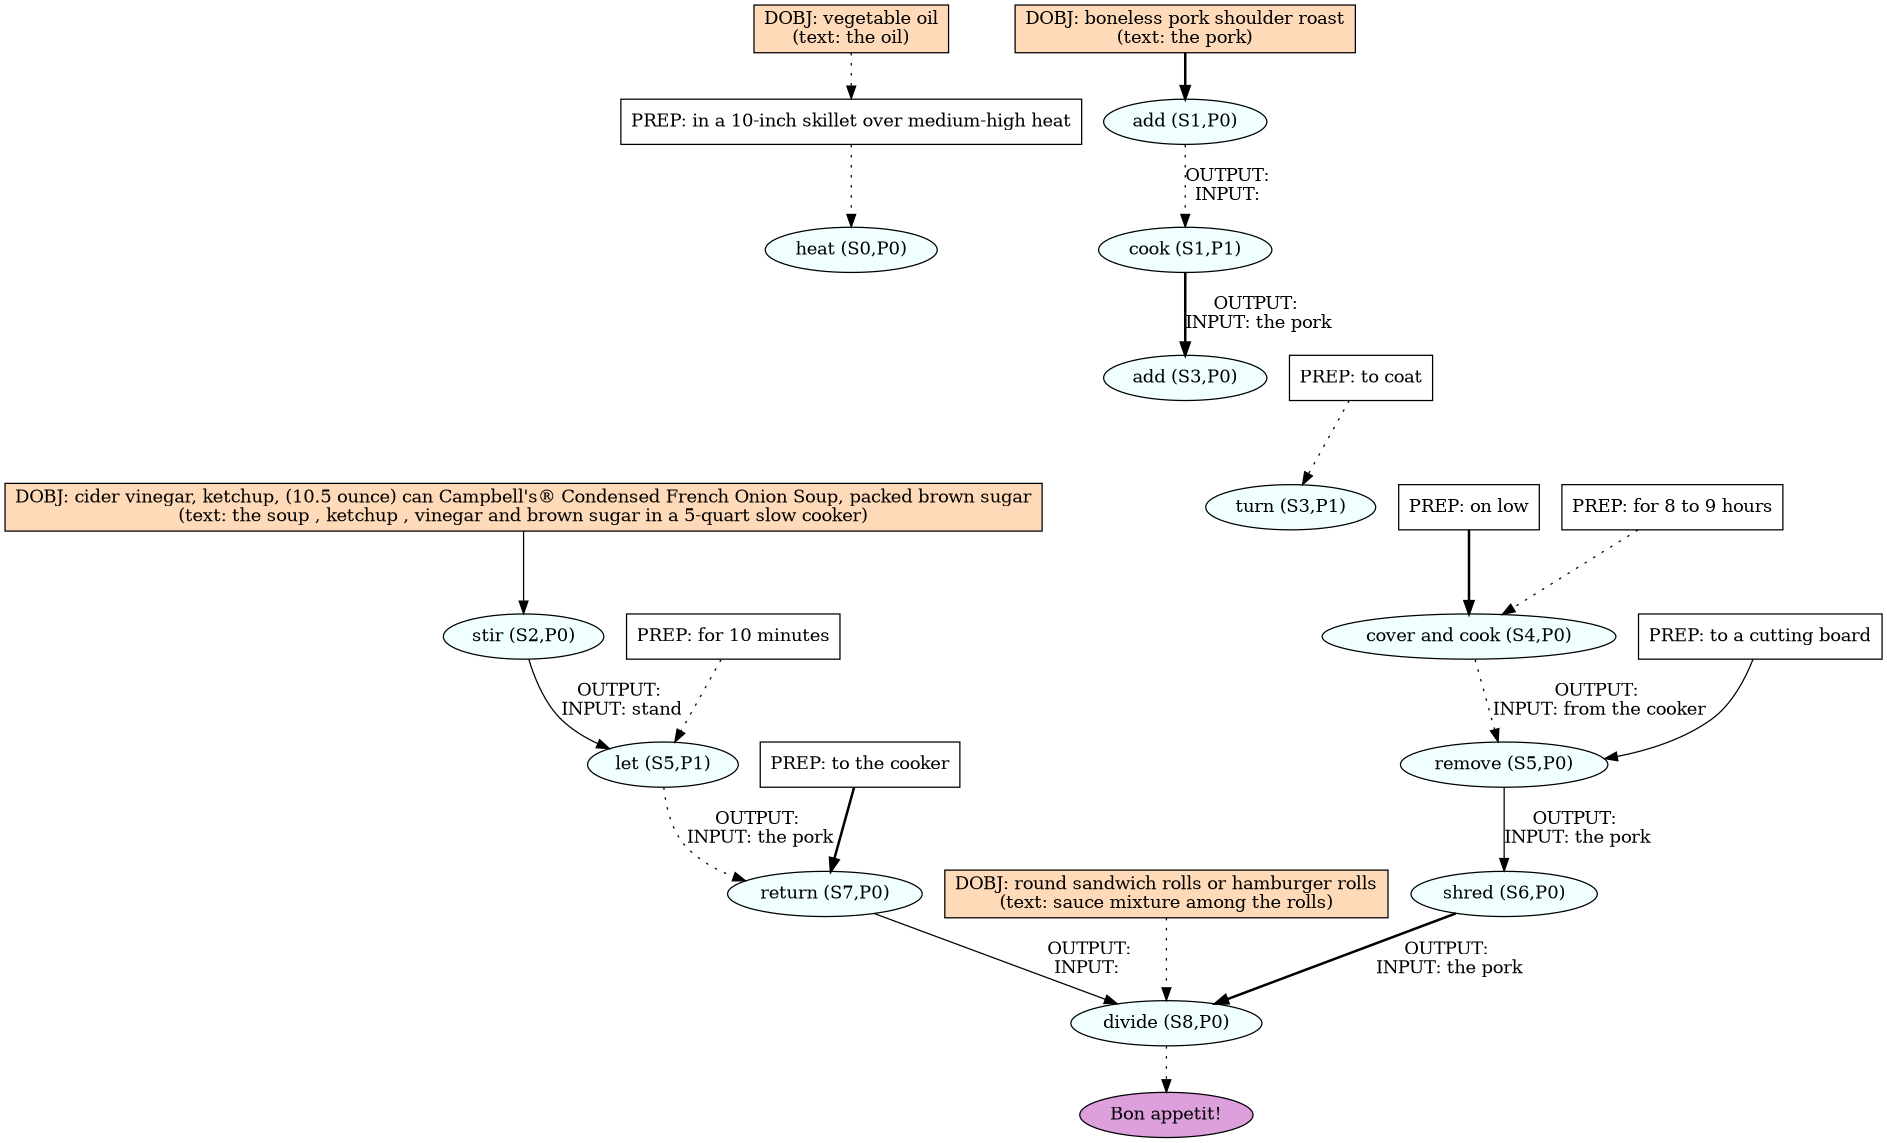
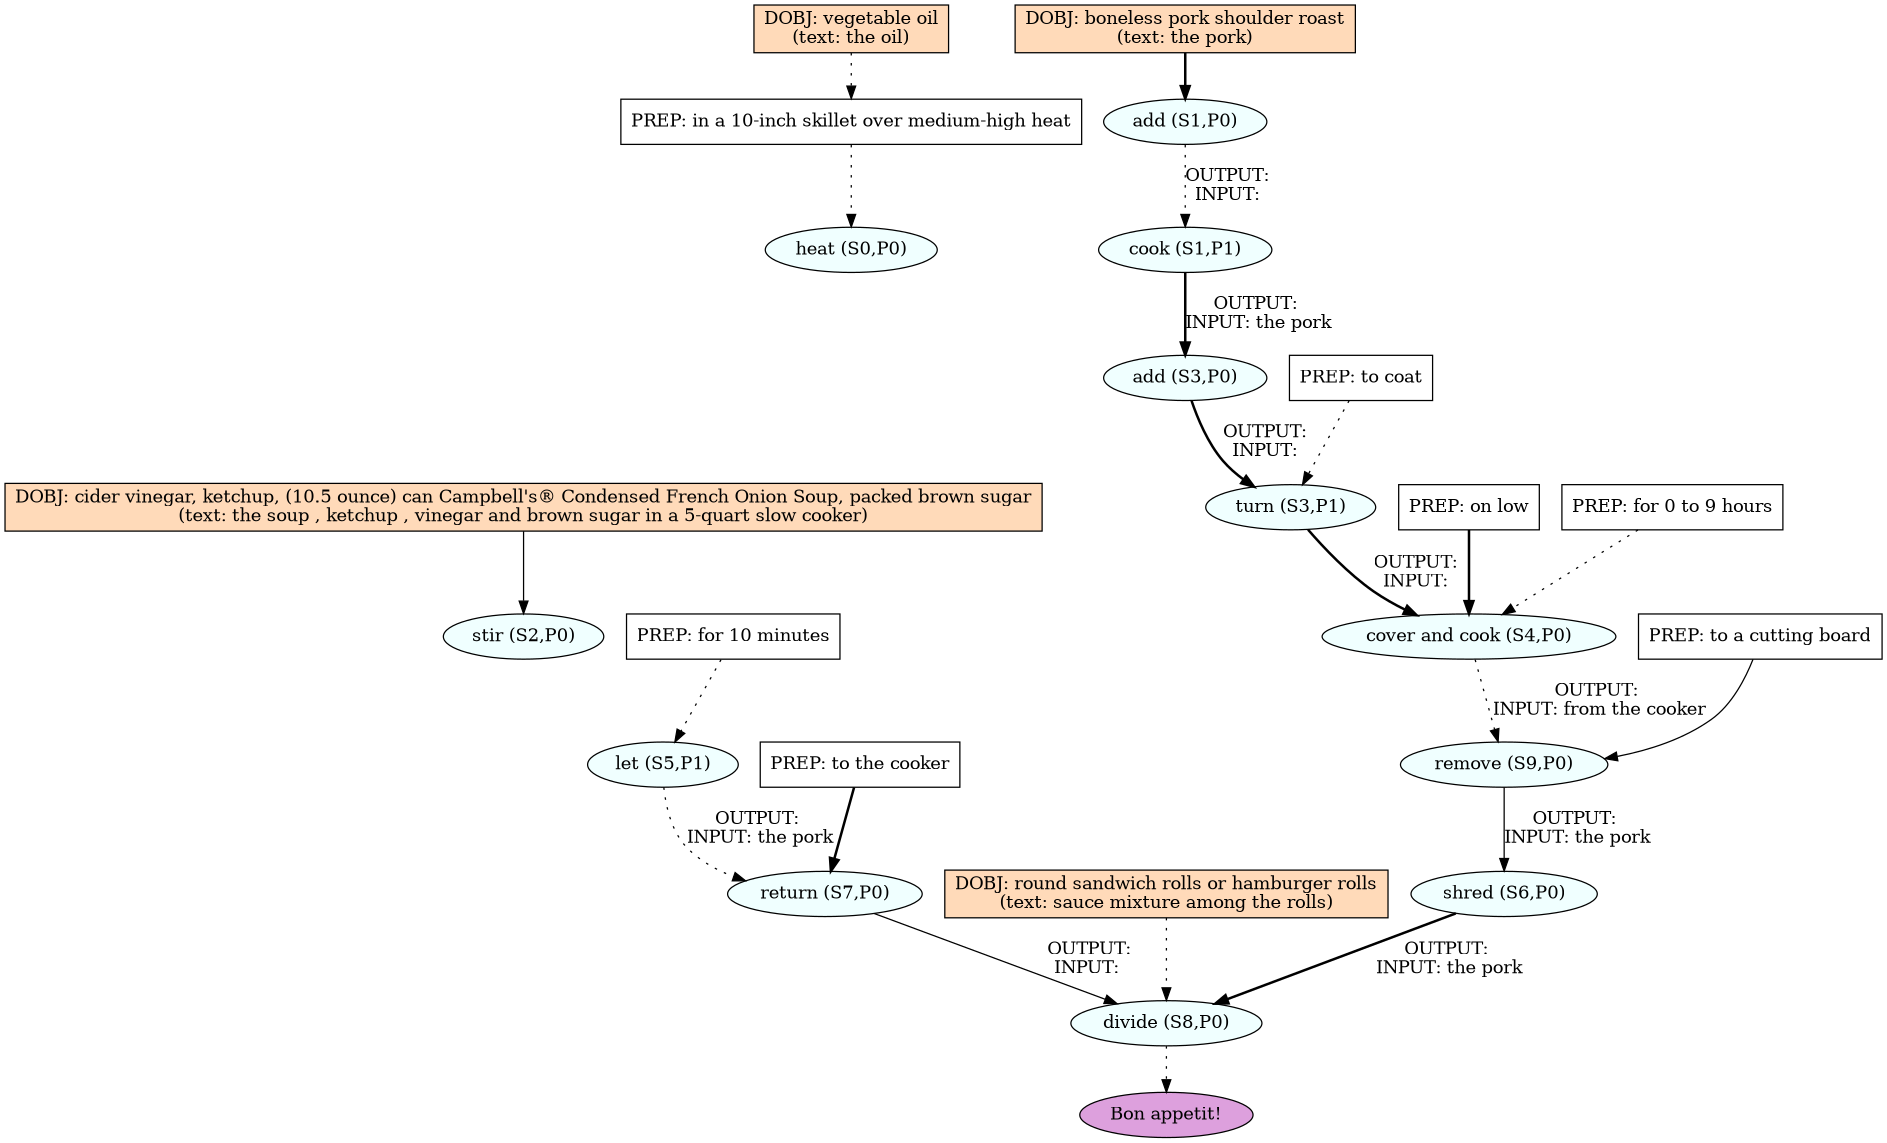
edge "add (S3,P0)" -> "turn (S3,P1)": added, label "OUTPUT: INPUT:"
node "PREP: for 8 to 9 hours": label "PREP: for 8 to 9 hours" -> "PREP: for 0 to 9 hours"
edge "turn (S3,P1)" -> "cover and cook (S4,P0)": added, label "OUTPUT: INPUT:"
edge "stir (S2,P0)" -> "let (S5,P1)": removed, label "OUTPUT: INPUT: stand"
node "remove (S5,P0)": label "remove (S5,P0)" -> "remove (S9,P0)"
